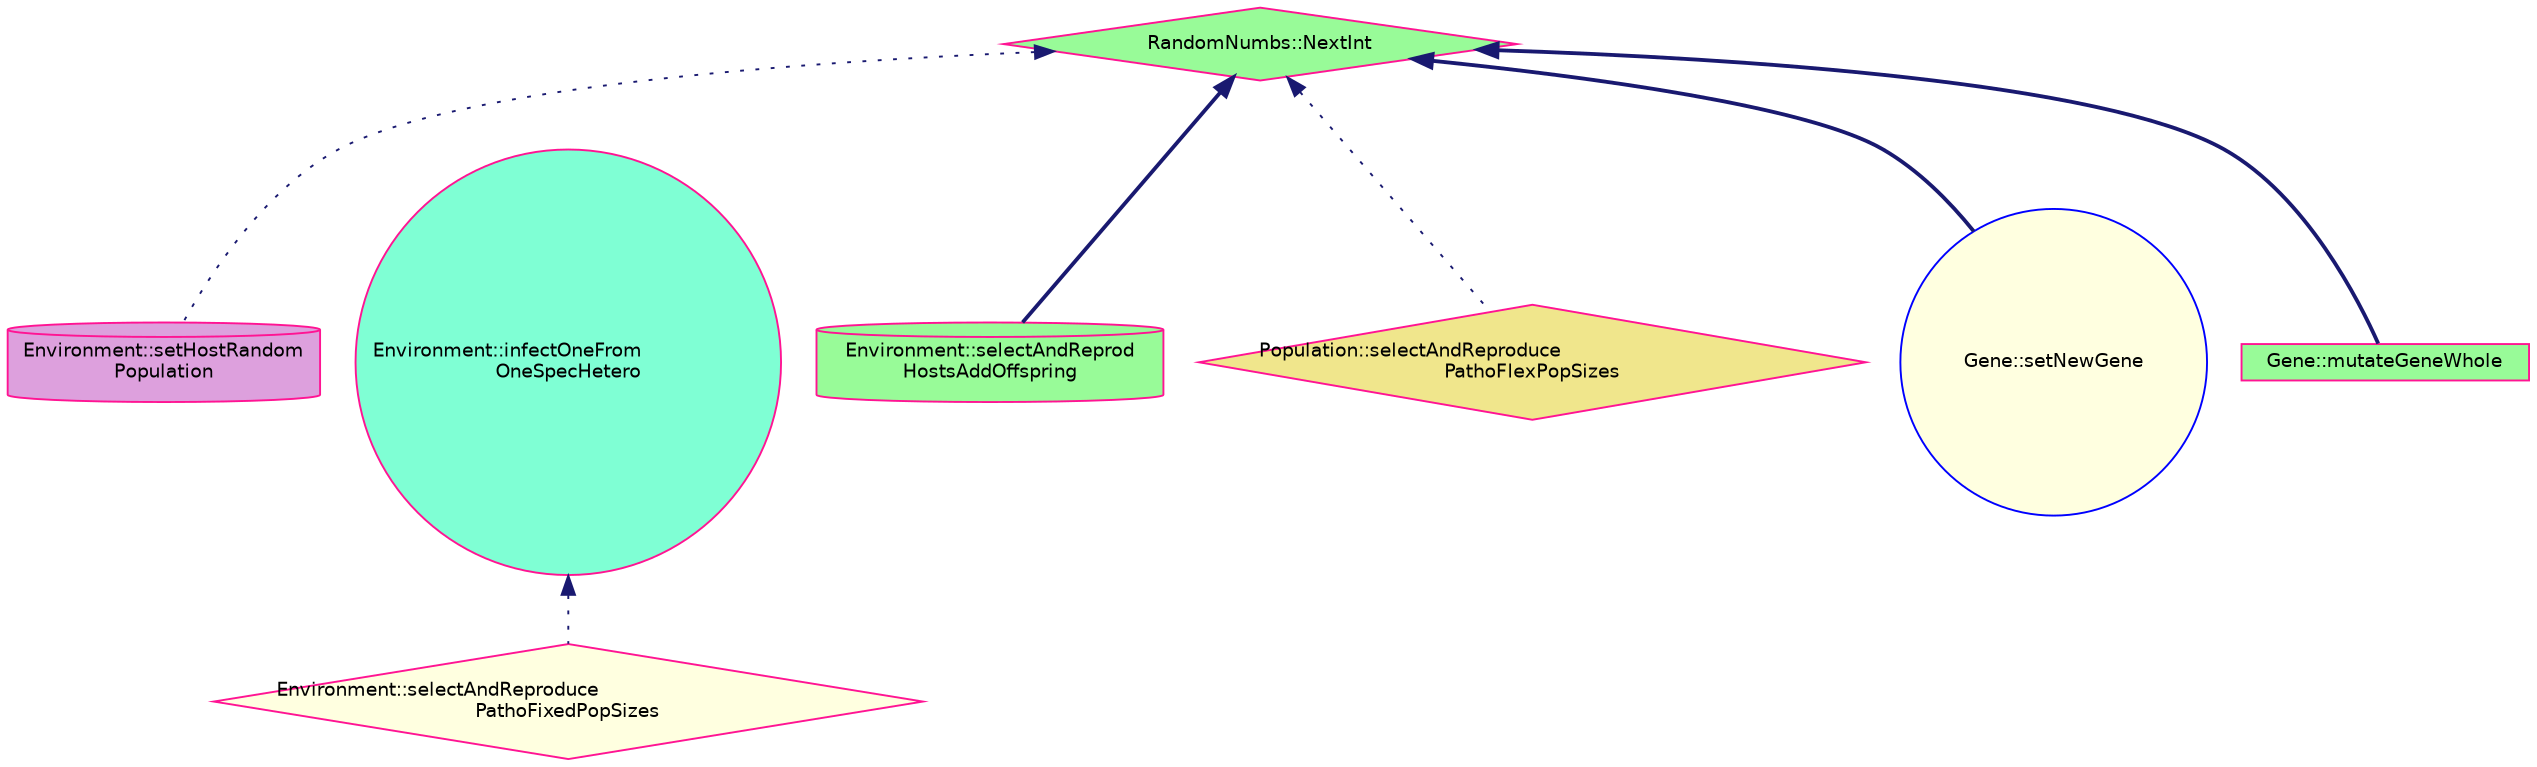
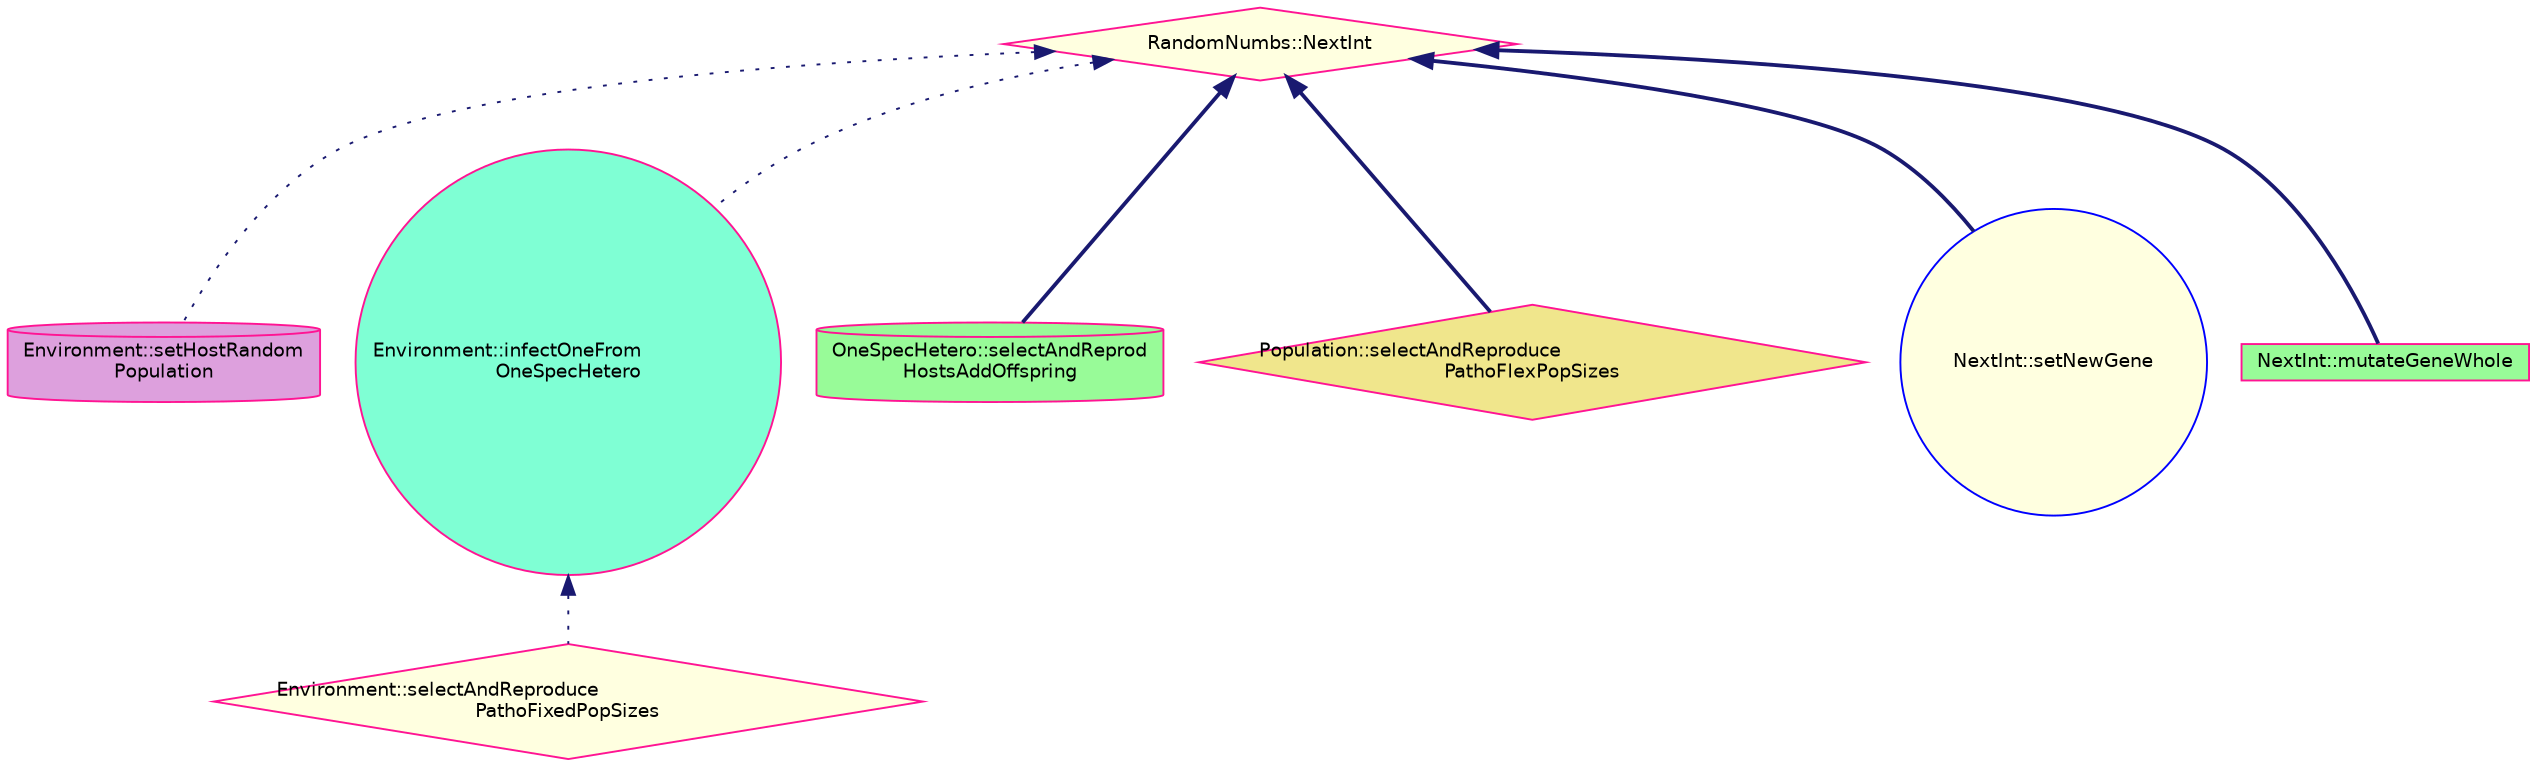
node "RandomNumbs::NextInt": fillcolor palegreen -> lightyellow
edge "Environment::infectOneFrom OneSpecHetero" -> "RandomNumbs::NextInt": added
edge "Population::selectAndReproduce PathoFlexPopSizes" -> "RandomNumbs::NextInt": style dotted -> bold
node "Environment::selectAndReprod HostsAddOffspring": label "Environment::selectAndReprod HostsAddOffspring" -> "OneSpecHetero::selectAndReprod HostsAddOffspring"
node "Gene::setNewGene": label "Gene::setNewGene" -> "NextInt::setNewGene"
node "Gene::mutateGeneWhole": label "Gene::mutateGeneWhole" -> "NextInt::mutateGeneWhole"
